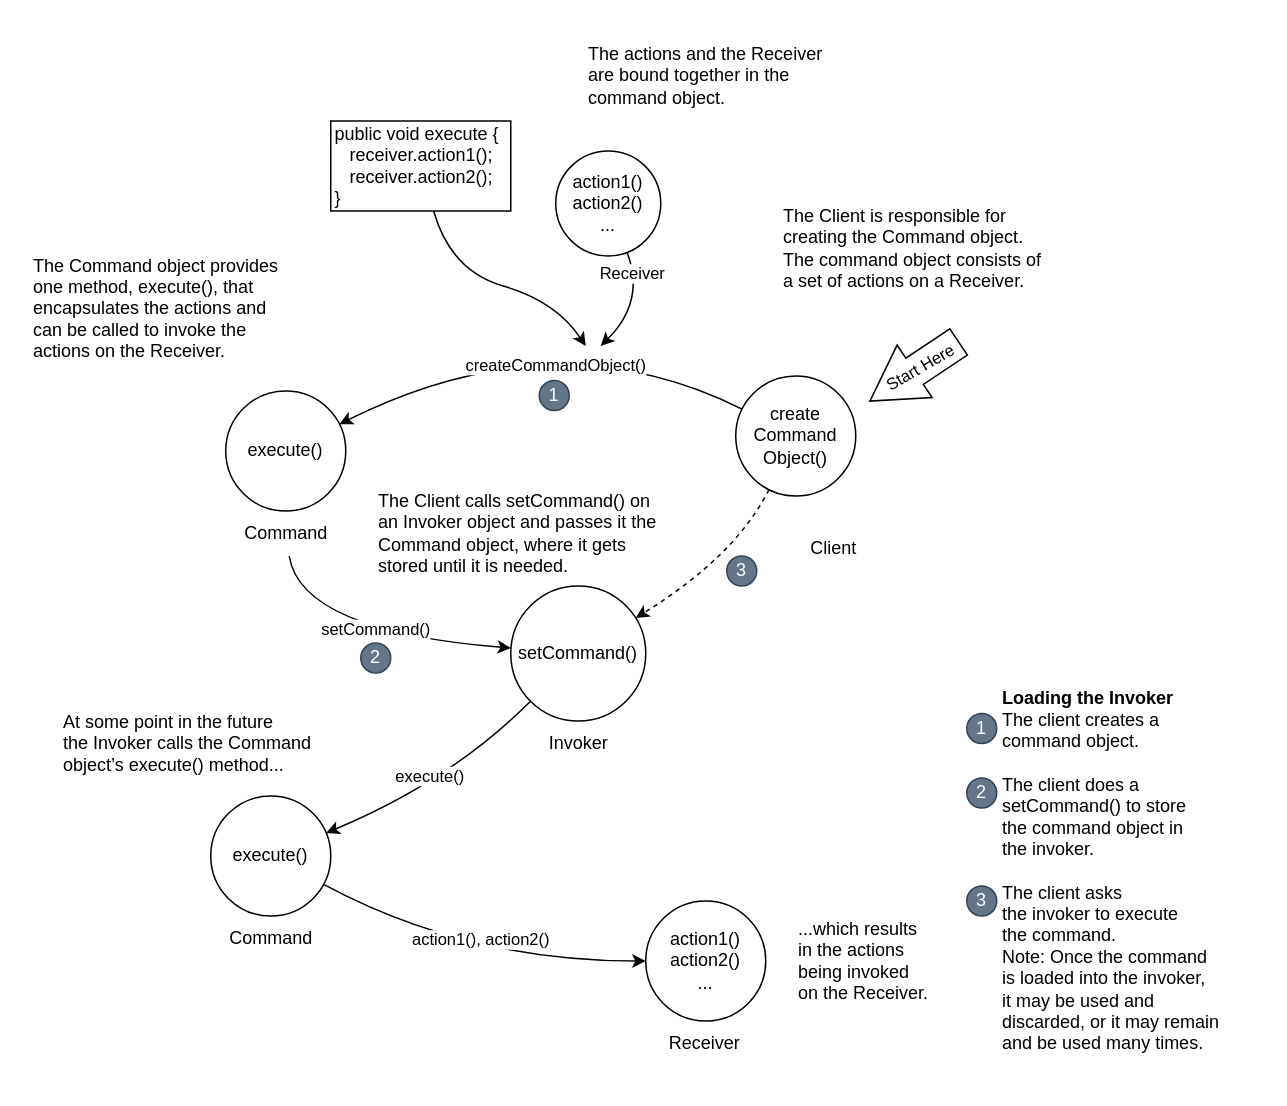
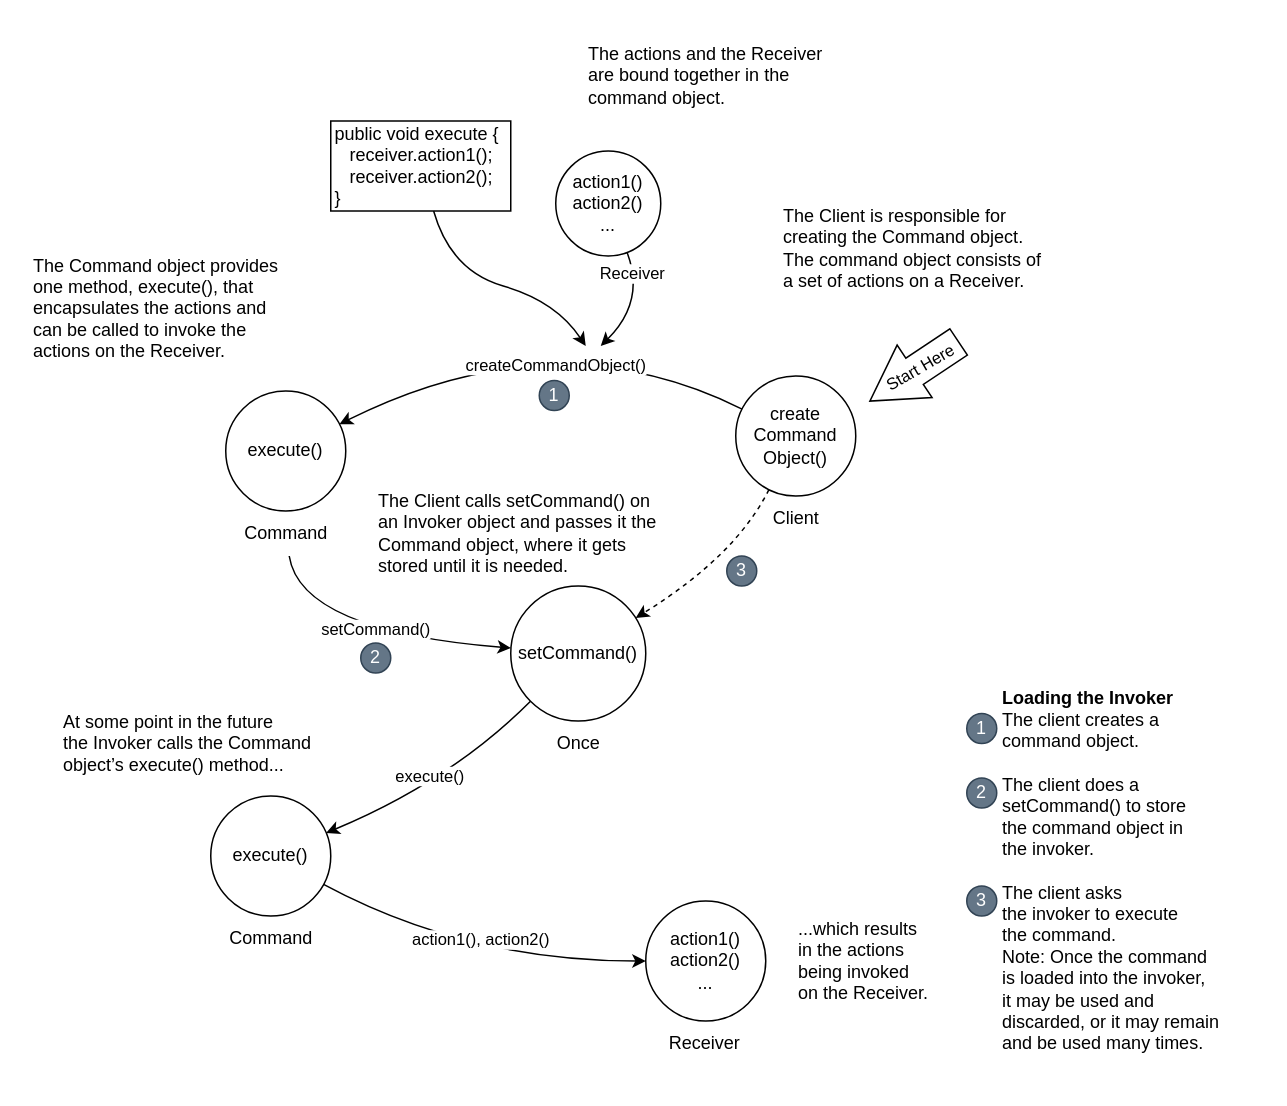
node "Client": moved (833, 548) -> (796, 518)
node "Invoker": label "Invoker" -> "Once"
